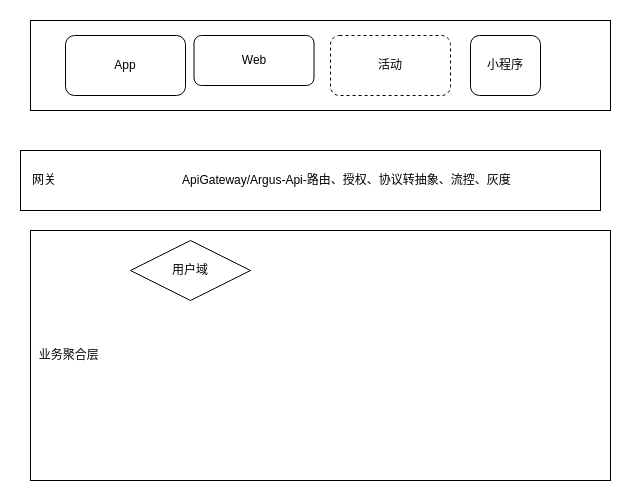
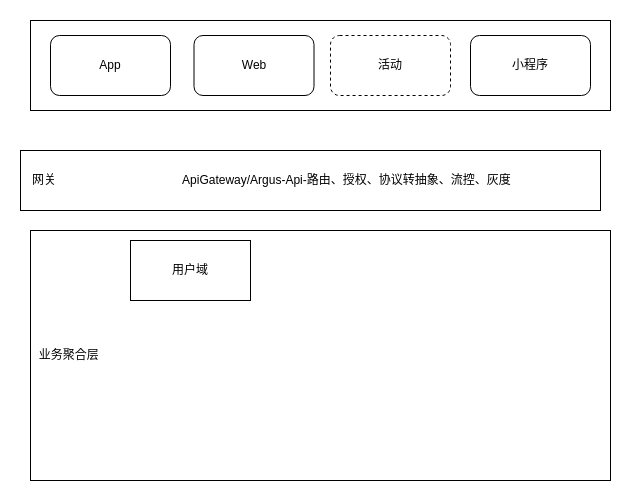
node "Web": size 120x50 -> 120x60
node "App": moved (126, 66) -> (111, 66)
node "小程序": size 70x60 -> 120x60
node "用户域": shape diamond -> rectangle
